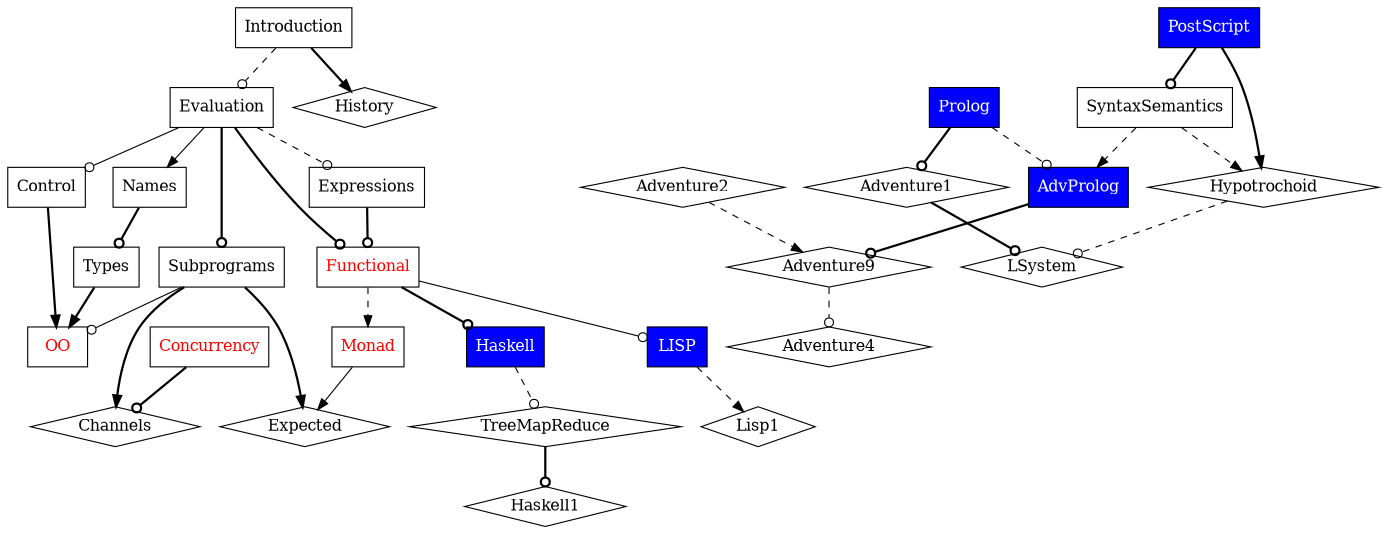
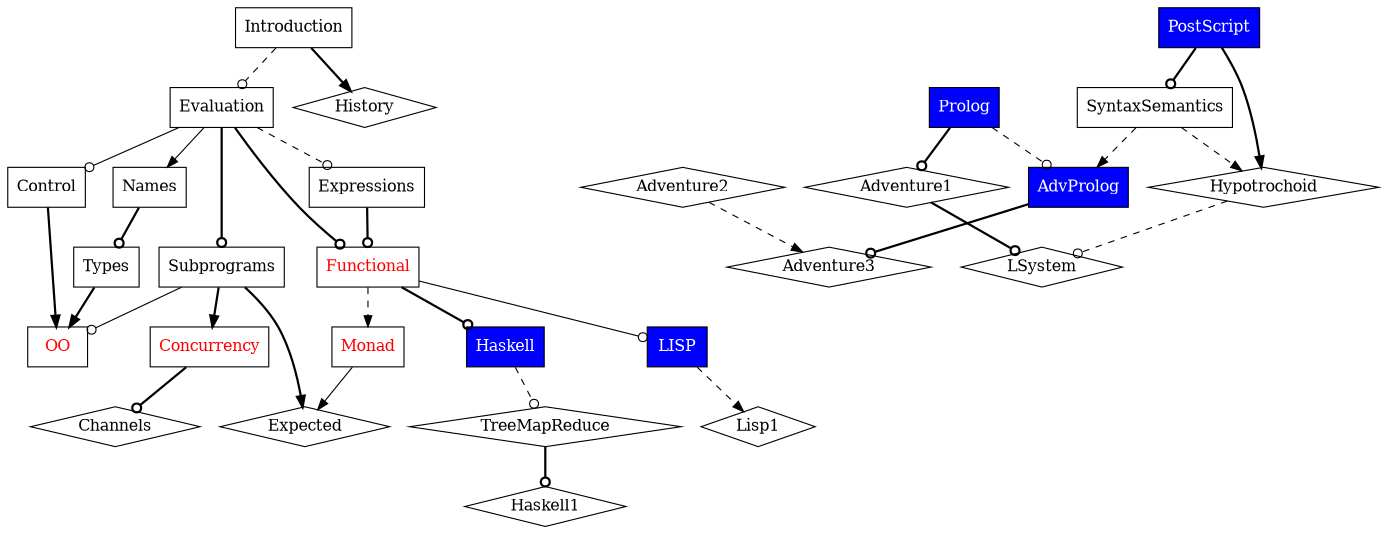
node "Adventure9": label "Adventure9" -> "Adventure3"
edge "Subprograms" -> "Channels": now "Subprograms" -> "Concurrency"
node "Adventure4": removed
